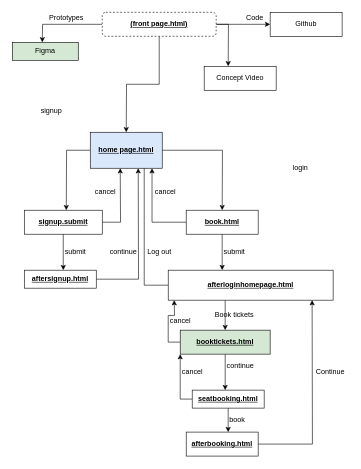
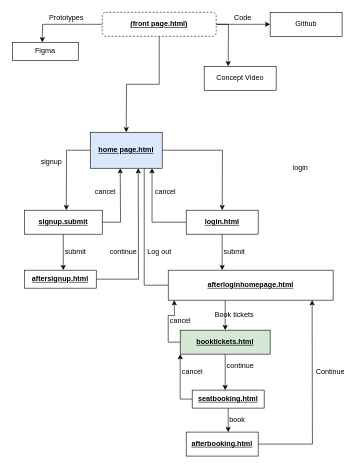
node "Code": moved (255, 18) -> (243, 18)
node "Figma": fillcolor #d5e8d4 -> #ffffff
node "signup": moved (51, 111) -> (51, 162)
node "book.html": label "book.html" -> "login.html"
